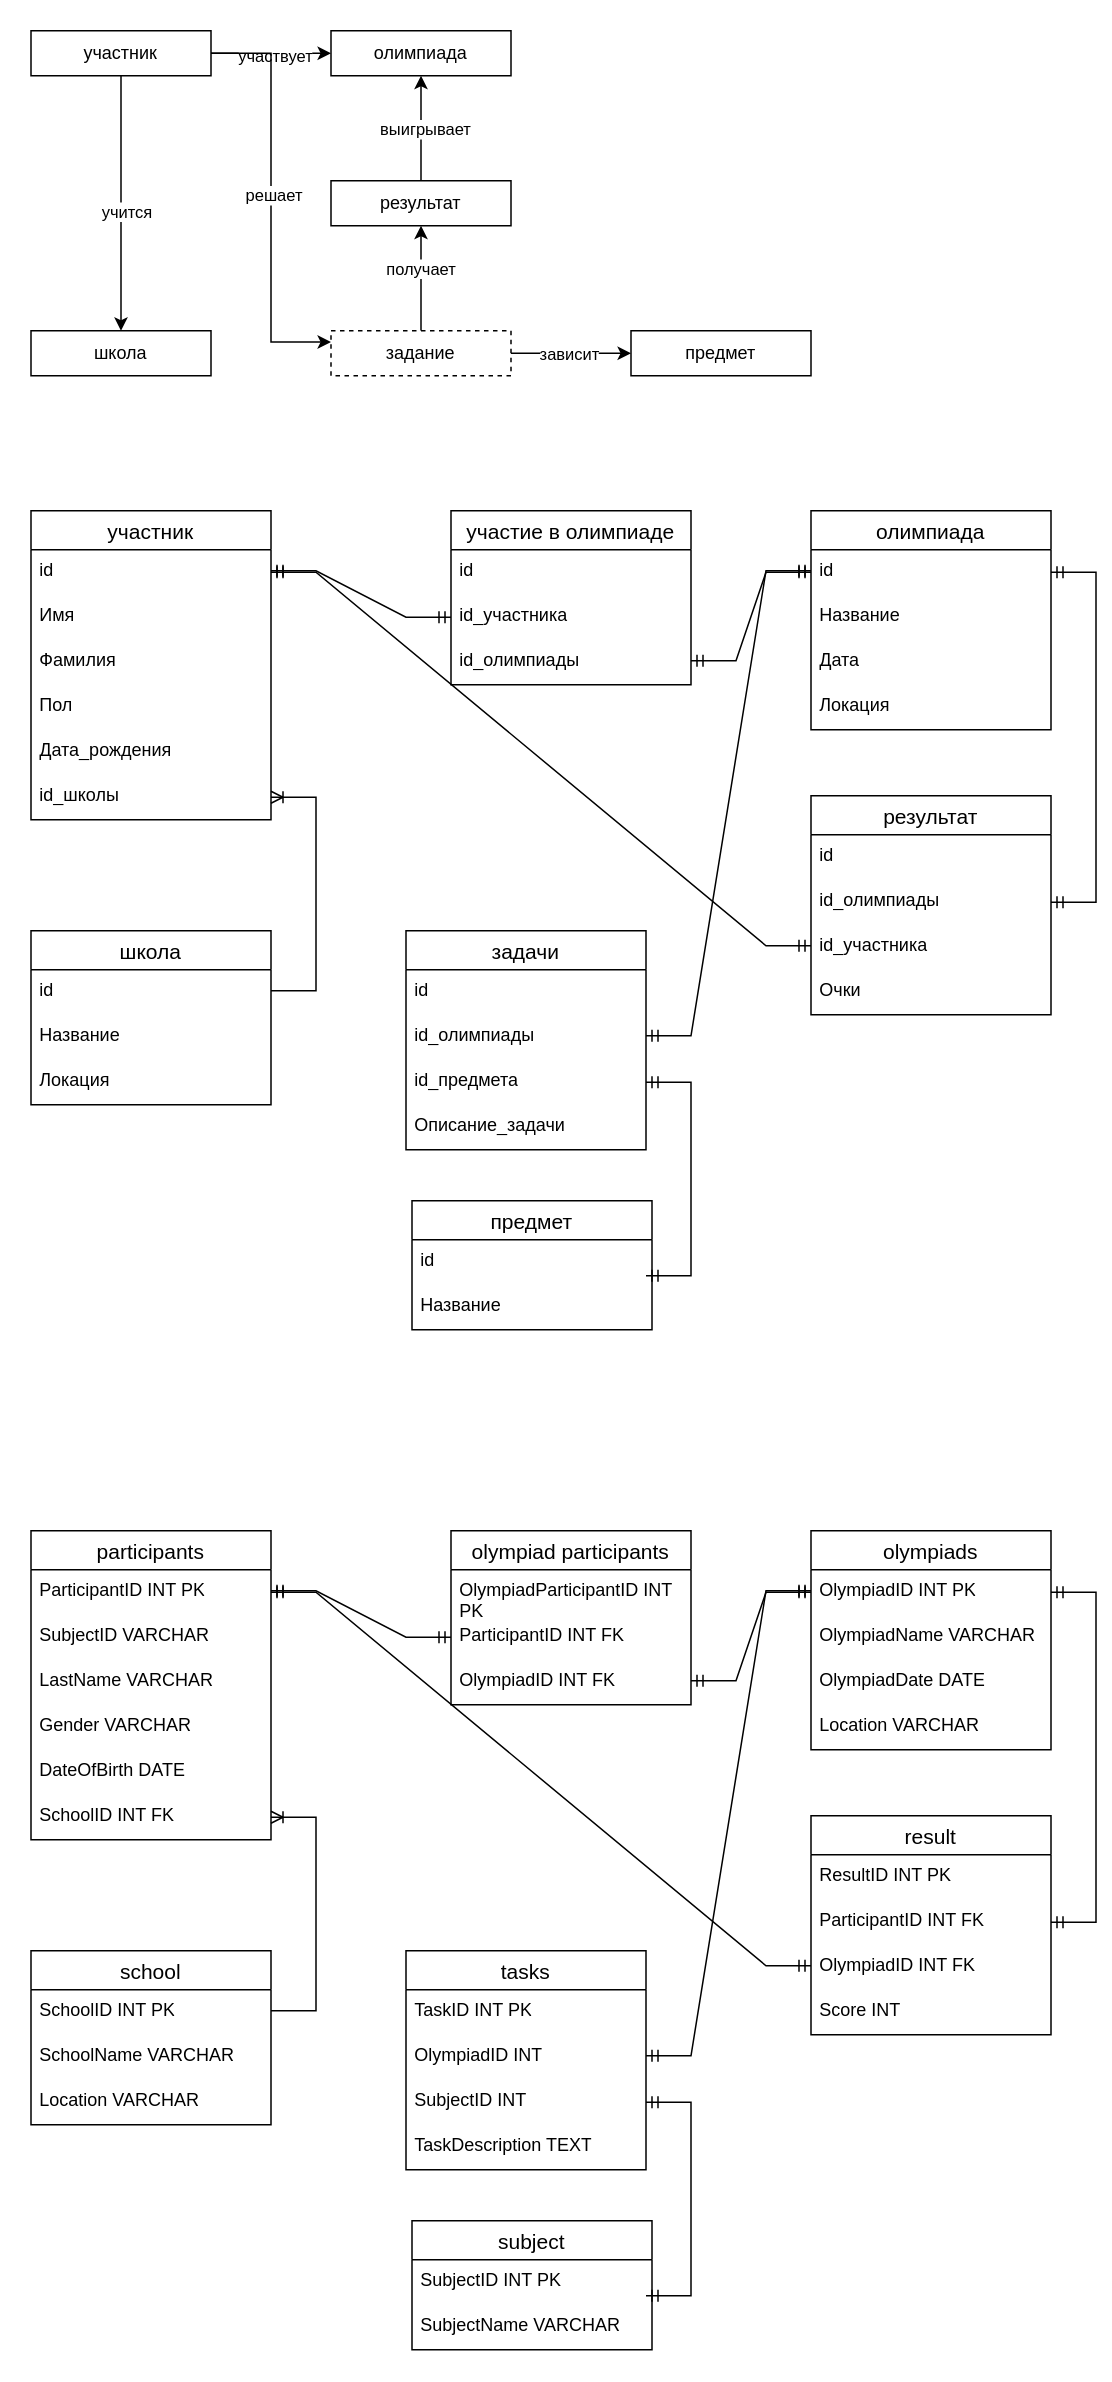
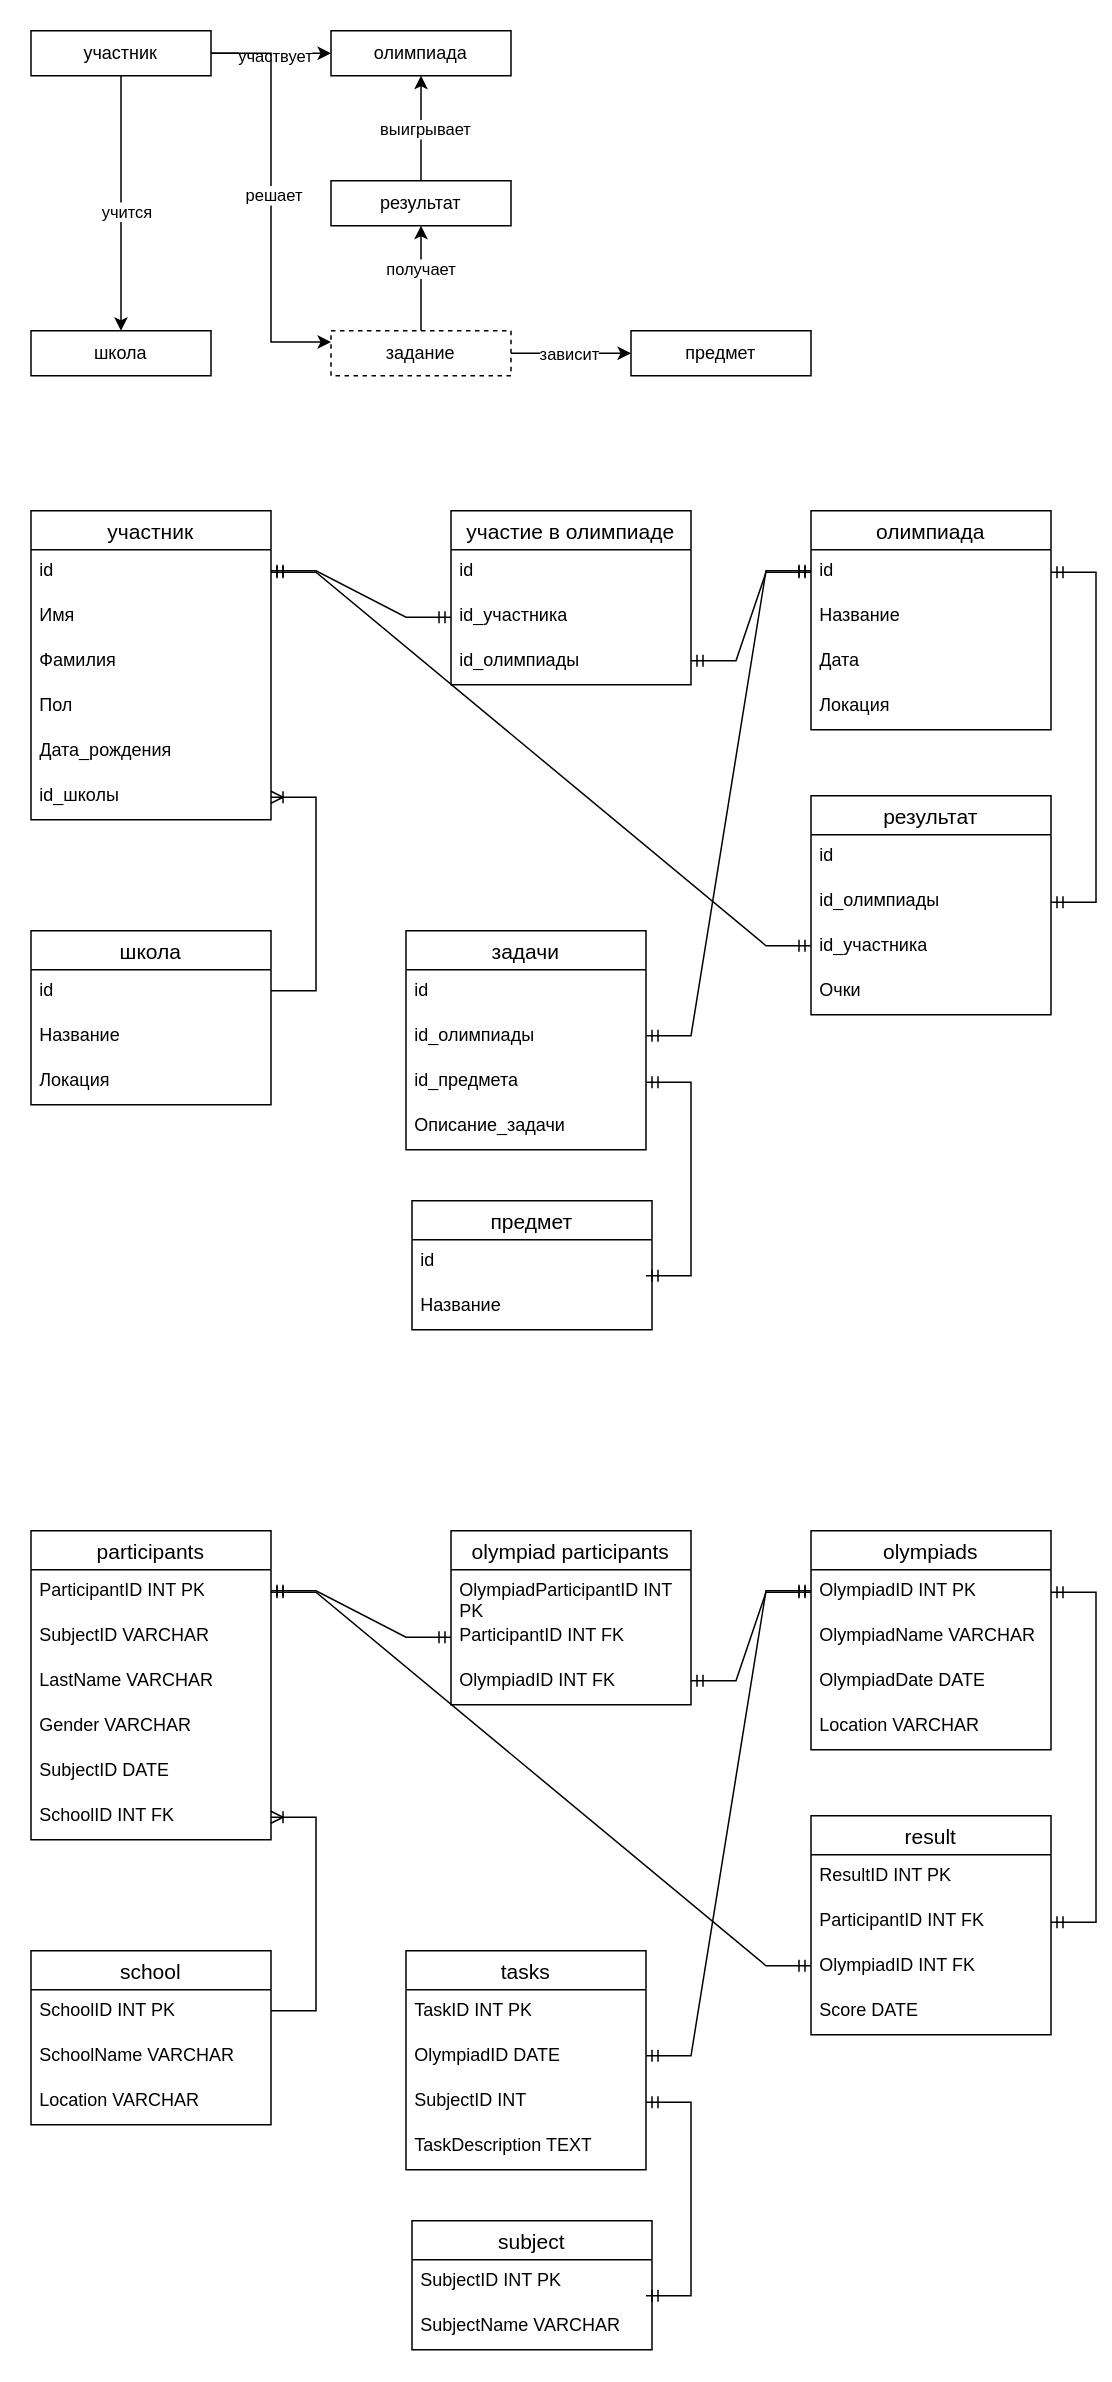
node "DateOfBirth DATE": label "DateOfBirth DATE" -> "SubjectID DATE"
node "Score INT": label "Score INT" -> "Score DATE"
node "OlympiadID INT": label "OlympiadID INT" -> "OlympiadID DATE"
